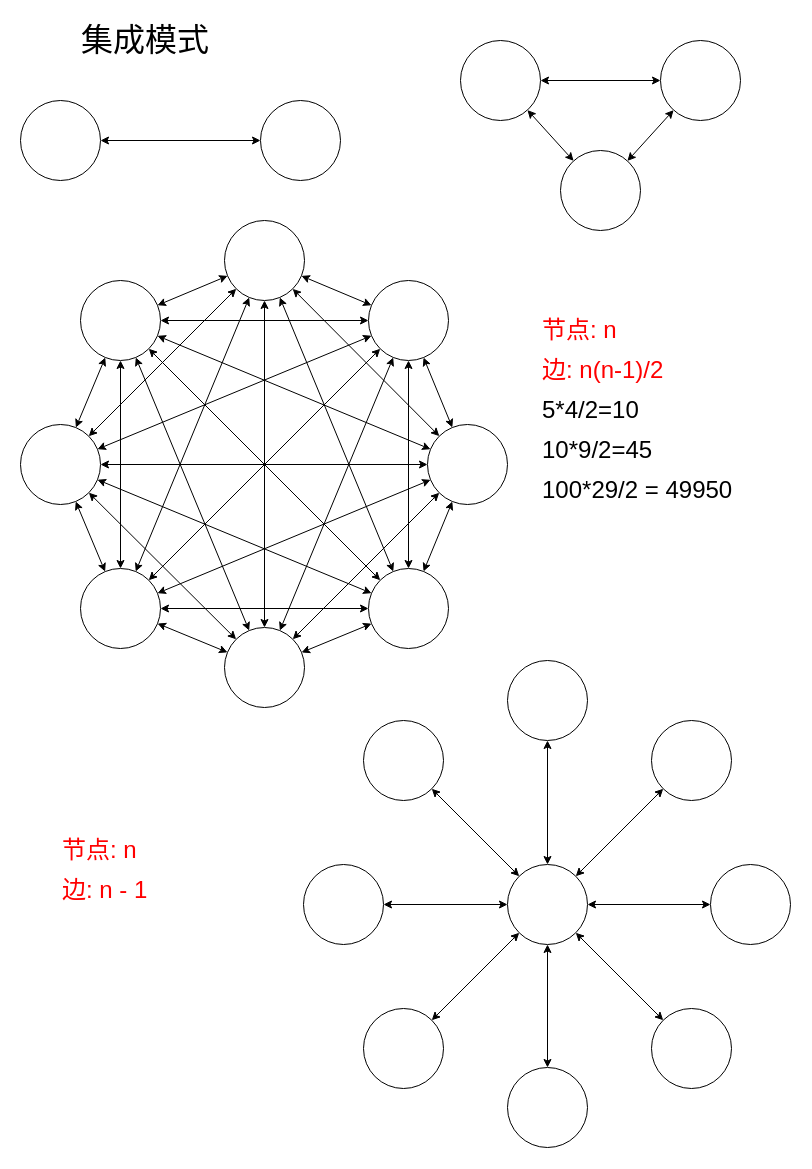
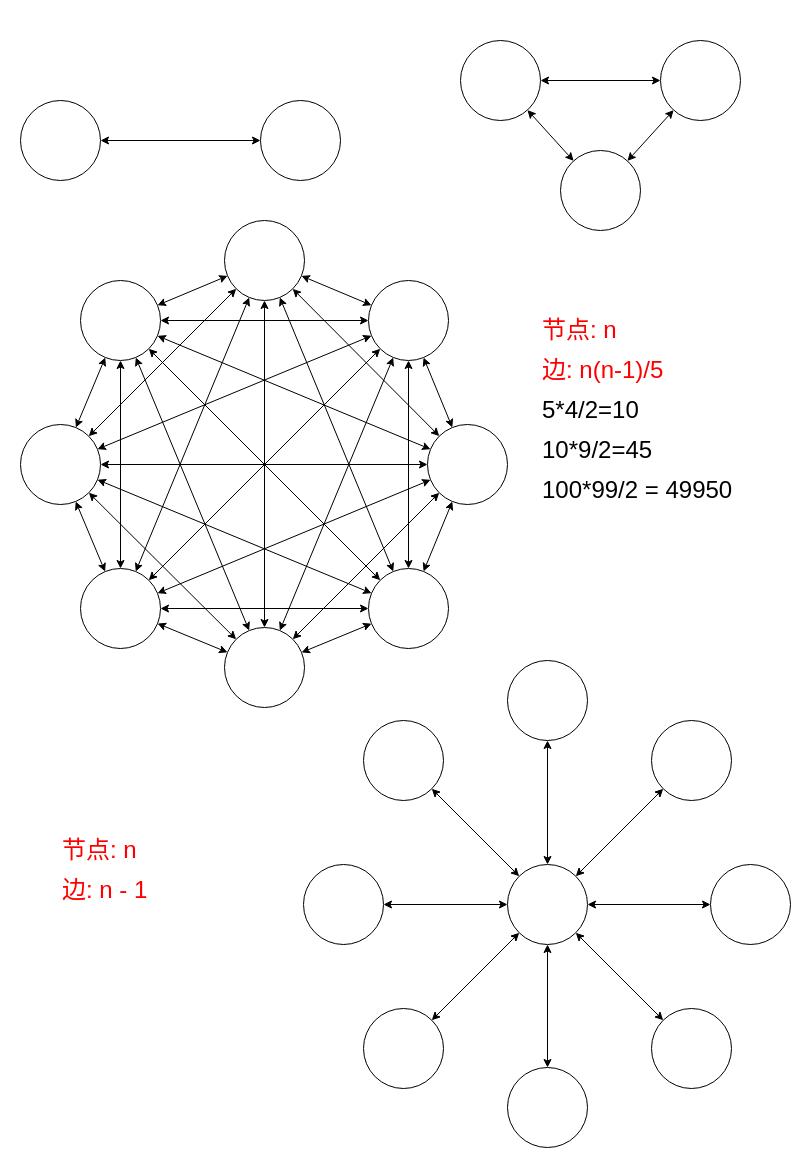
node "集成模式": removed
node "边: n(n-1)/2": label "边: n(n-1)/2" -> "边: n(n-1)/5"
node "100*29/2 = 49950": label "100*29/2 = 49950" -> "100*99/2 = 49950"
